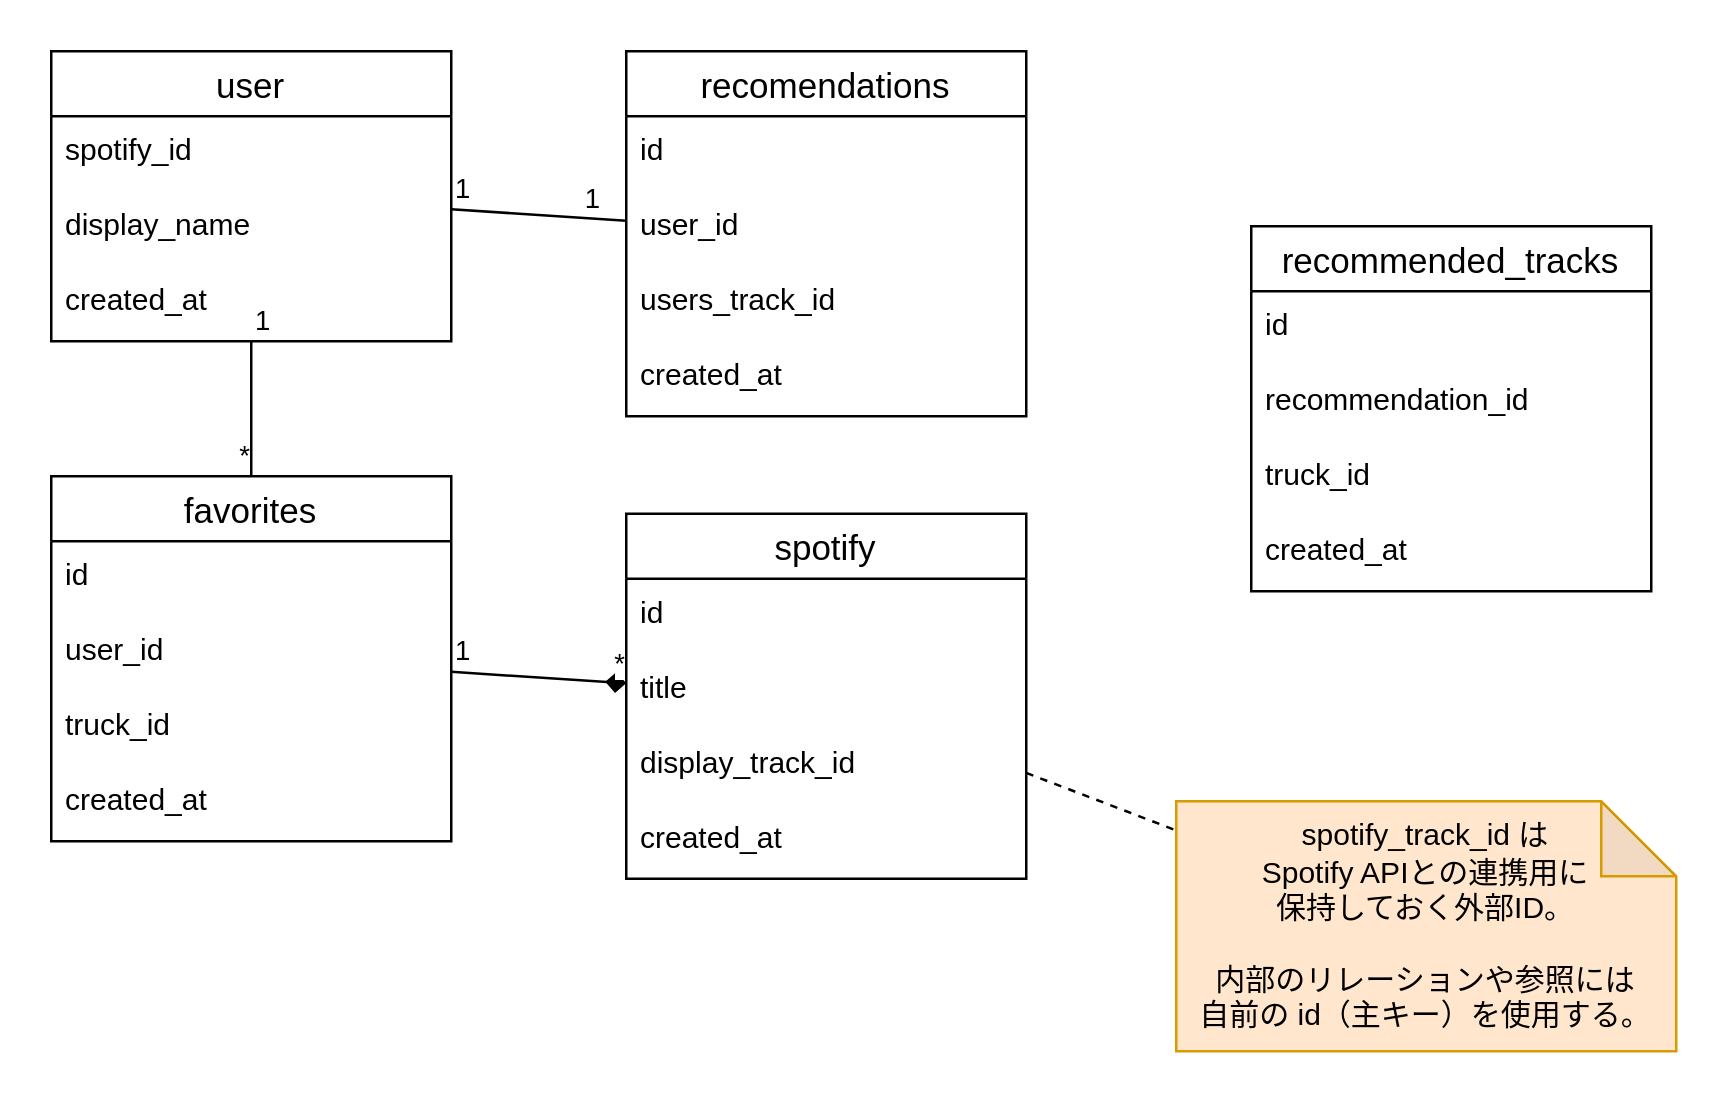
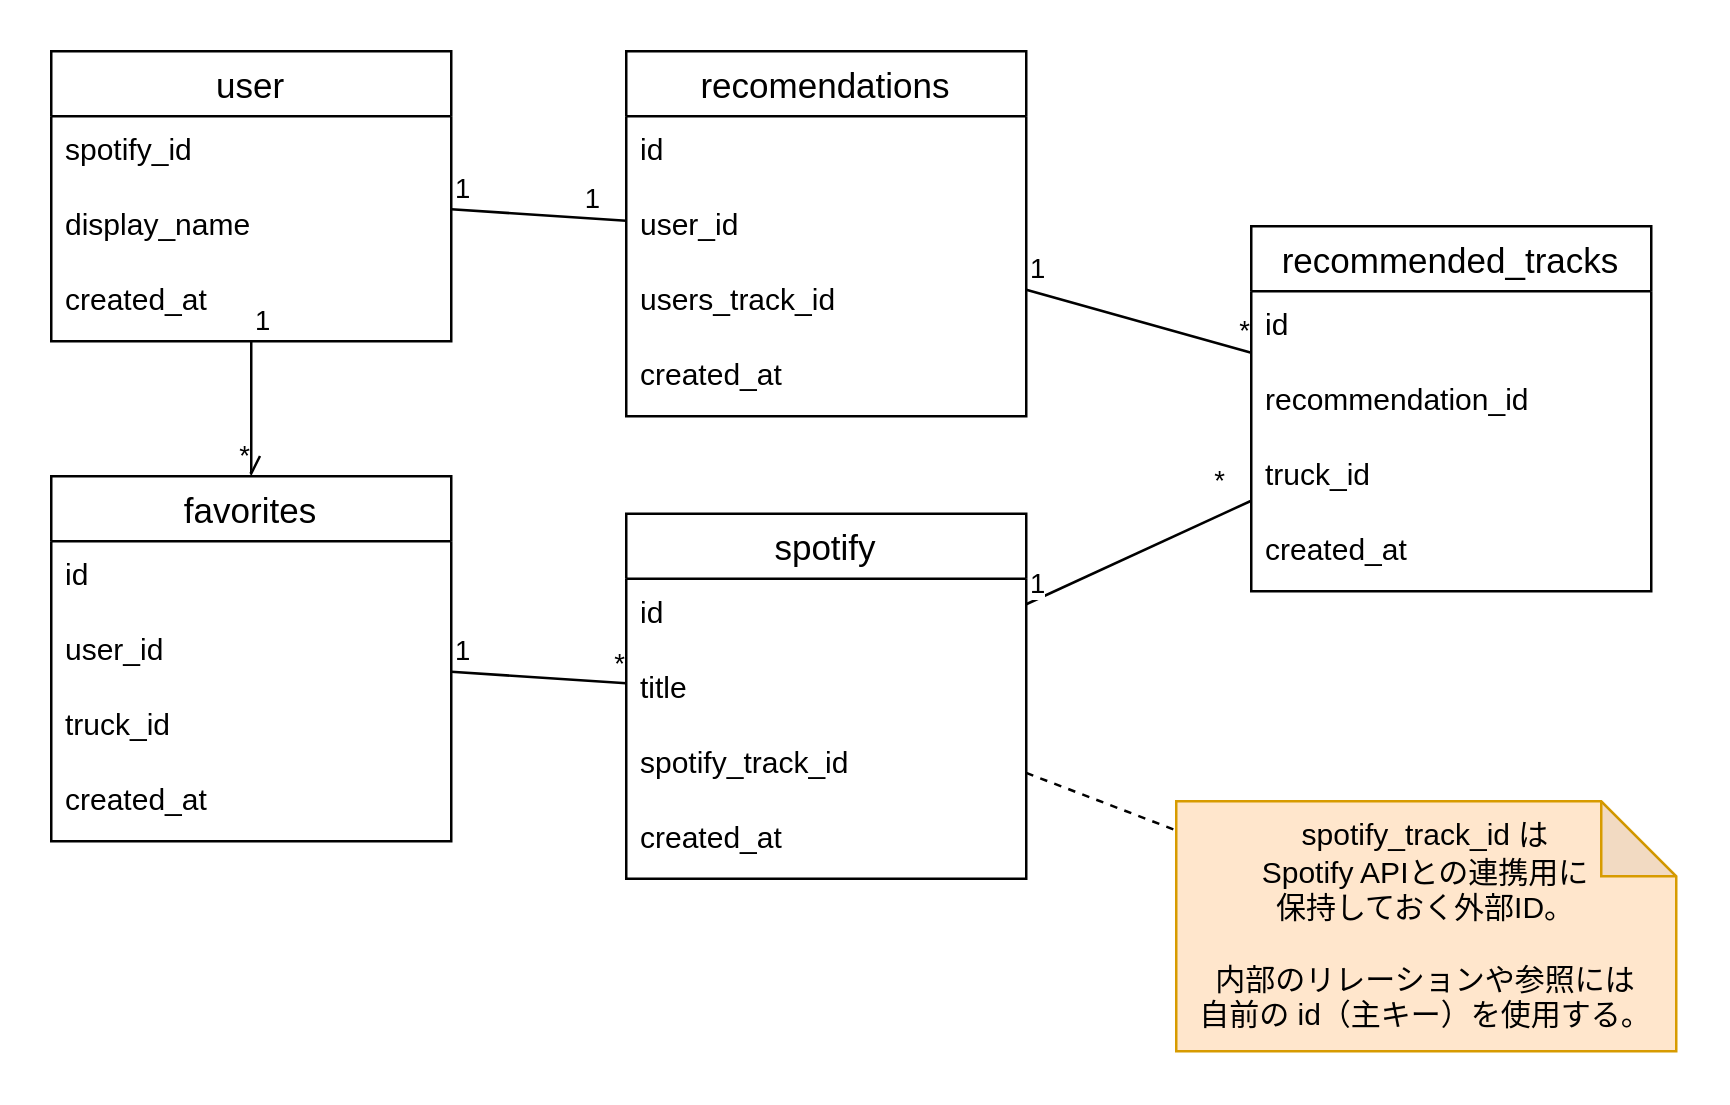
edge "recomendations" -- "recommended_tracks": added, labels "1", "*"
edge "user" -- "favorites": arrowhead none -> open
edge "recommended_tracks" -- "spotify": added, labels "*", "1"
edge "favorites" -> "spotify": arrowhead diamond -> none
node "display_track_id": label "display_track_id" -> "spotify_track_id"
